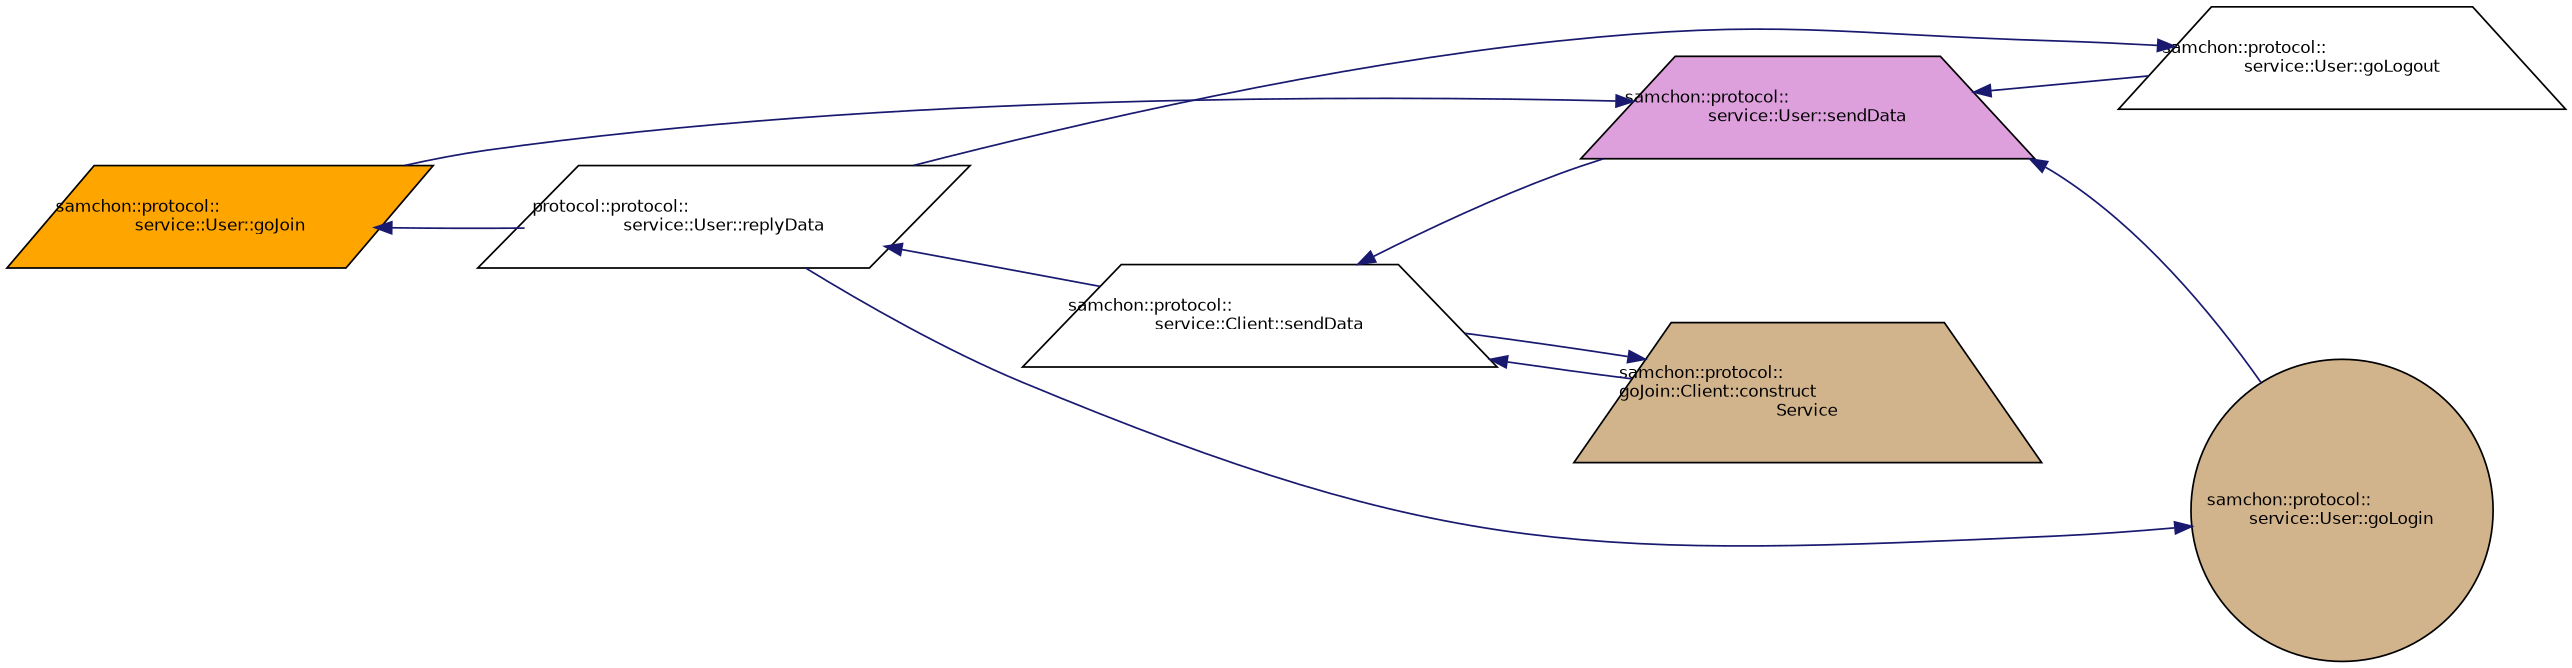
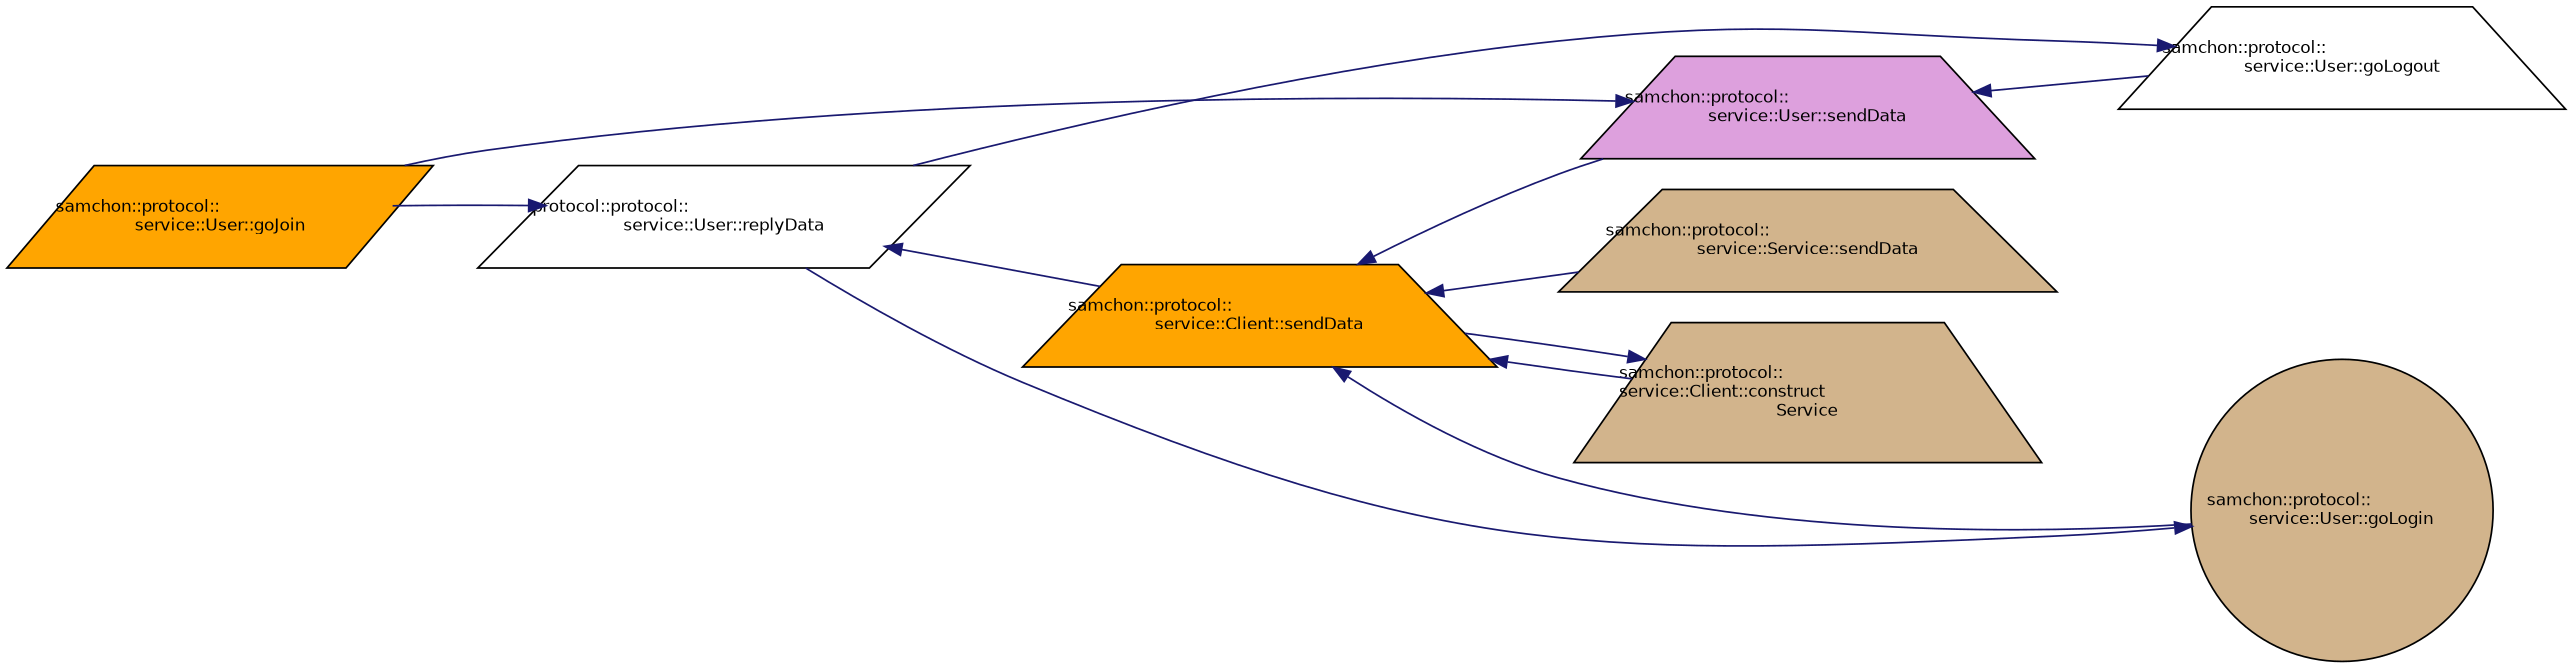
edge "protocol::protocol:: service::User::replyData" -> "samchon::protocol:: service::User::goJoin": reversed
node "samchon::protocol:: service::Service::sendData": added
edge "samchon::protocol:: service::User::goLogin" -> "samchon::protocol:: service::User::sendData": now "samchon::protocol:: service::User::goLogin" -> "samchon::protocol:: service::Client::sendData"
node "samchon::protocol:: service::Client::sendData": fillcolor white -> orange
node "samchon::protocol:: goJoin::Client::construct Service": label "samchon::protocol:: goJoin::Client::construct Service" -> "samchon::protocol:: service::Client::construct Service"
